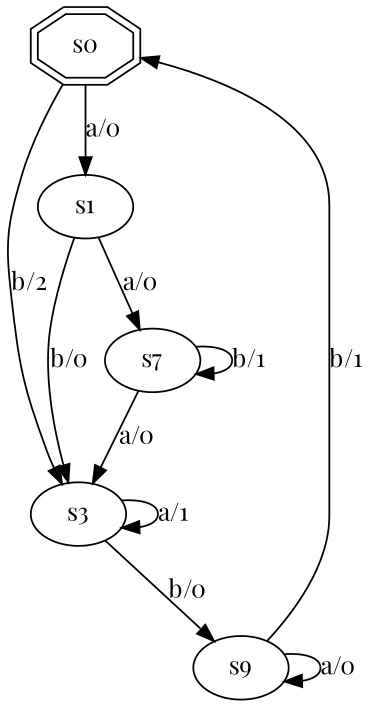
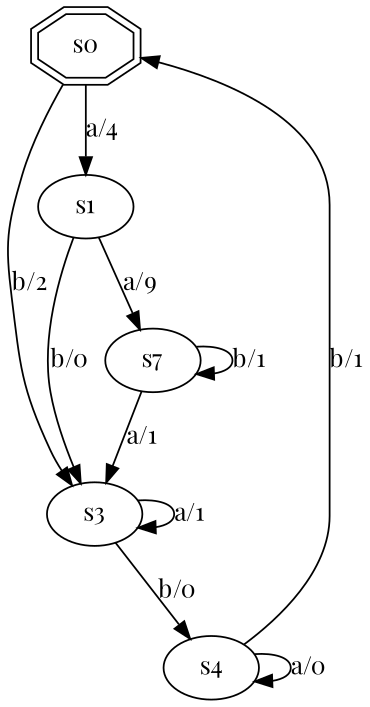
edge "s0" -> "s1": label "a/0" -> "a/4"
edge "s1" -> "s7": label "a/0" -> "a/9"
edge "s7" -> "s3": label "a/0" -> "a/1"
node "s9": label "s9" -> "s4"
